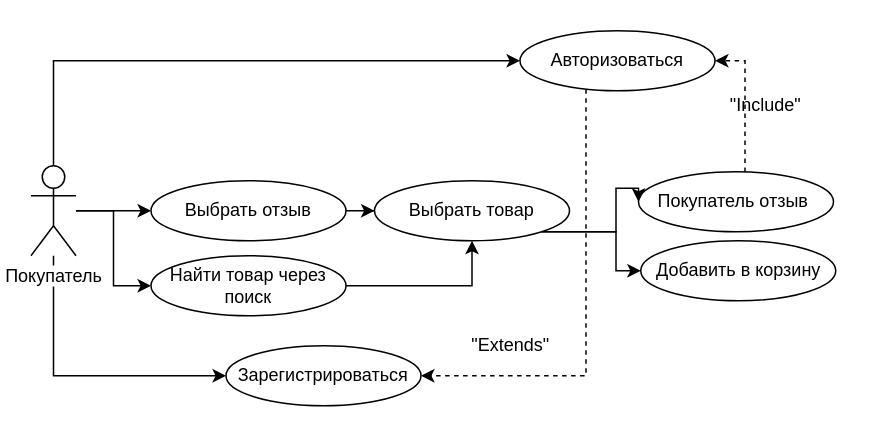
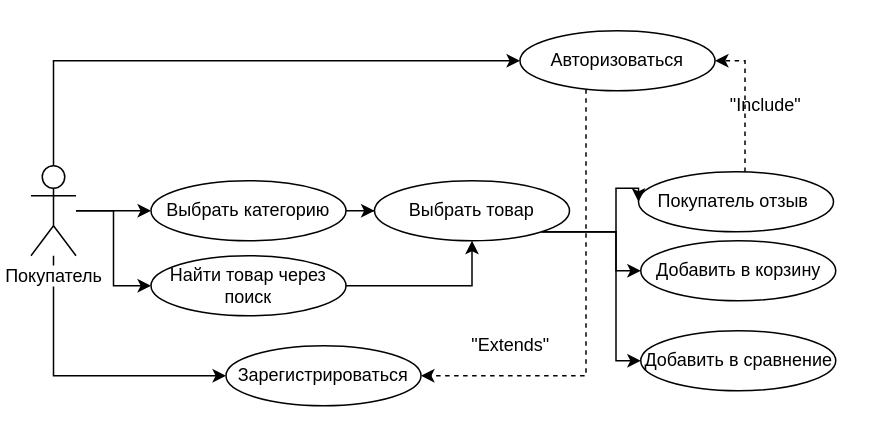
node "Выбрать отзыв": label "Выбрать отзыв" -> "Выбрать категорию"
edge "Выбрать товар" -> "Добавить в сравнение": added
node "Добавить в сравнение": added
